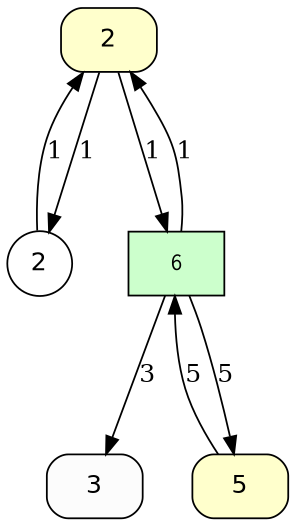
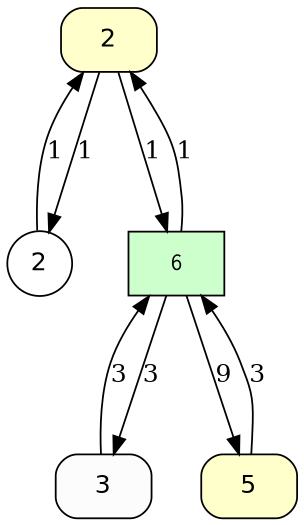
edge "5" -> "6": label "5" -> "3"
edge "6" -> "5": label "5" -> "9"
edge "3" -> "6": added, label "3"
